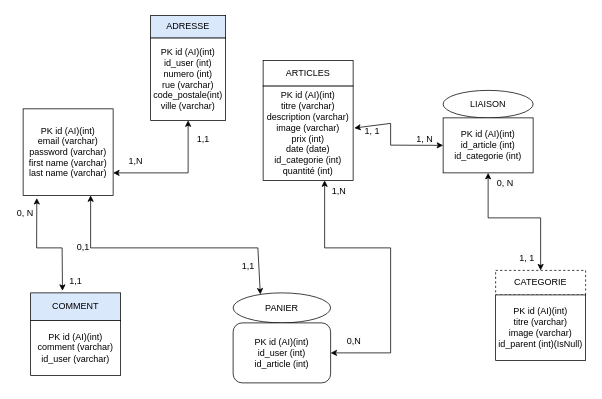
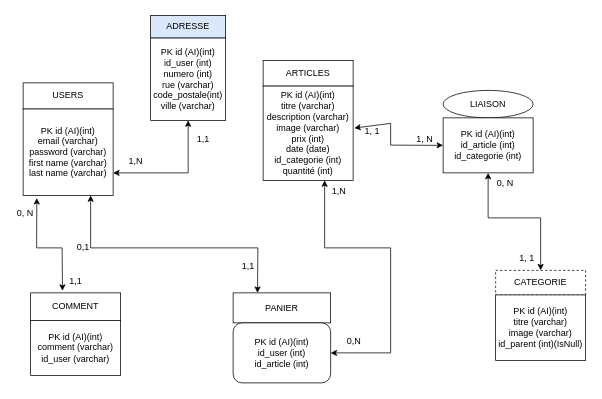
node "USERS": added
node "COMMENT": fillcolor #dae8fc -> #ffffff
node "PANIER": shape ellipse -> rectangle
